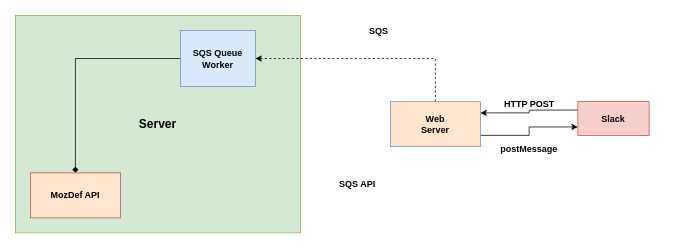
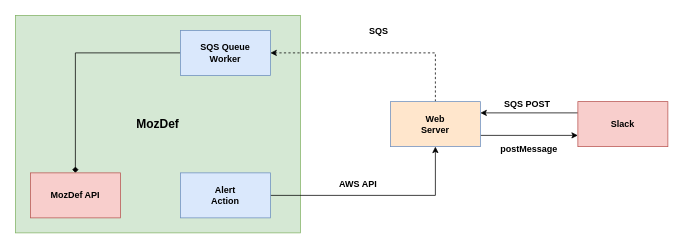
node "SQS Queue Worker": size 75x56 -> 90x45
node "HTTP POST": label "HTTP POST" -> "SQS POST"
node "Slack": size 71x34 -> 90x45
node "Server": label "Server" -> "MozDef"
node "SQS API": label "SQS API" -> "AWS API"
node "MozDef API": fillcolor #ffe6cc -> #f8cecc
node "Alert Action": added
edge "Alert Action" -> "Web Server": added
